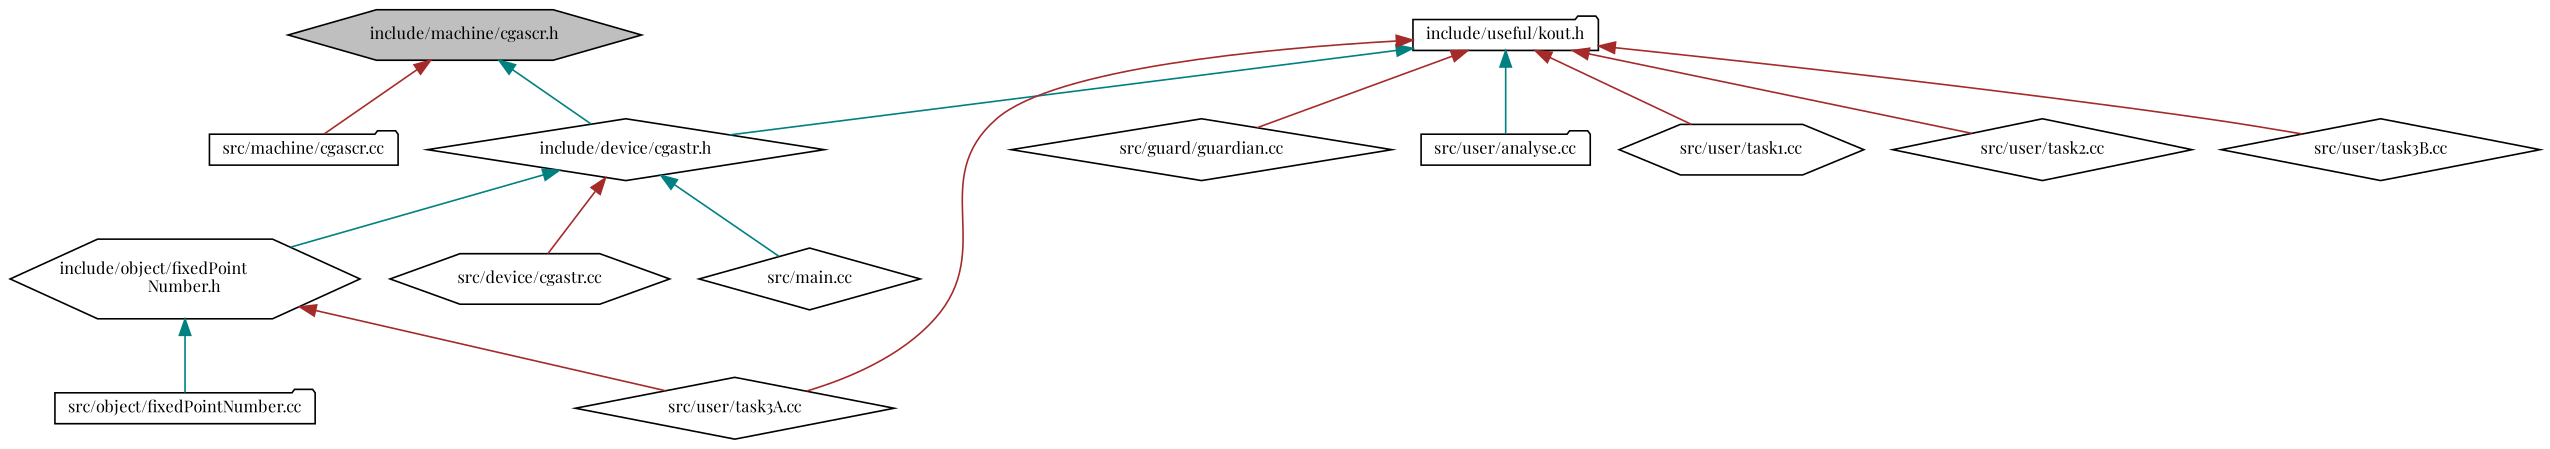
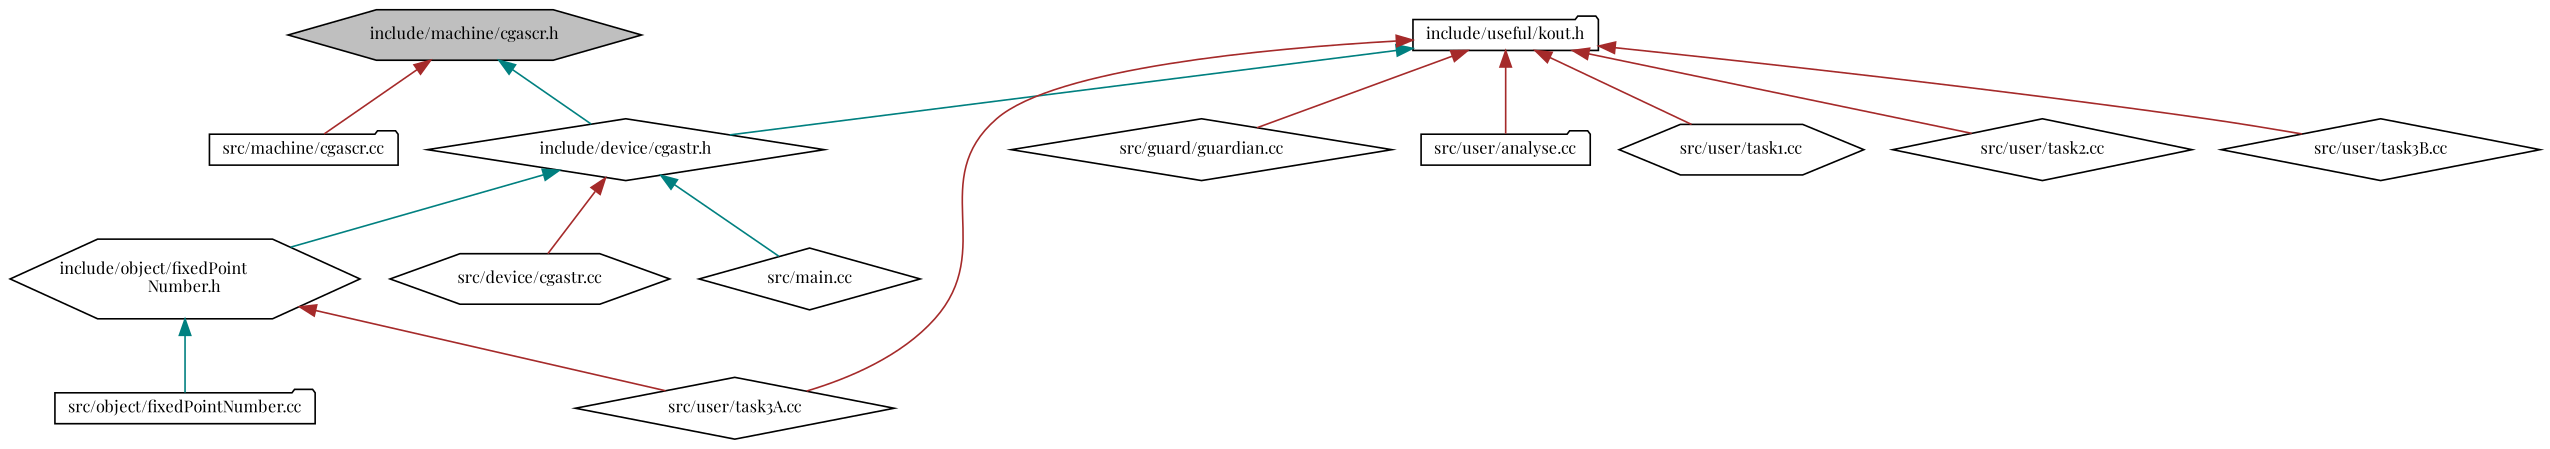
edge "src/user/analyse.cc" -> "include/useful/kout.h": color teal -> brown
